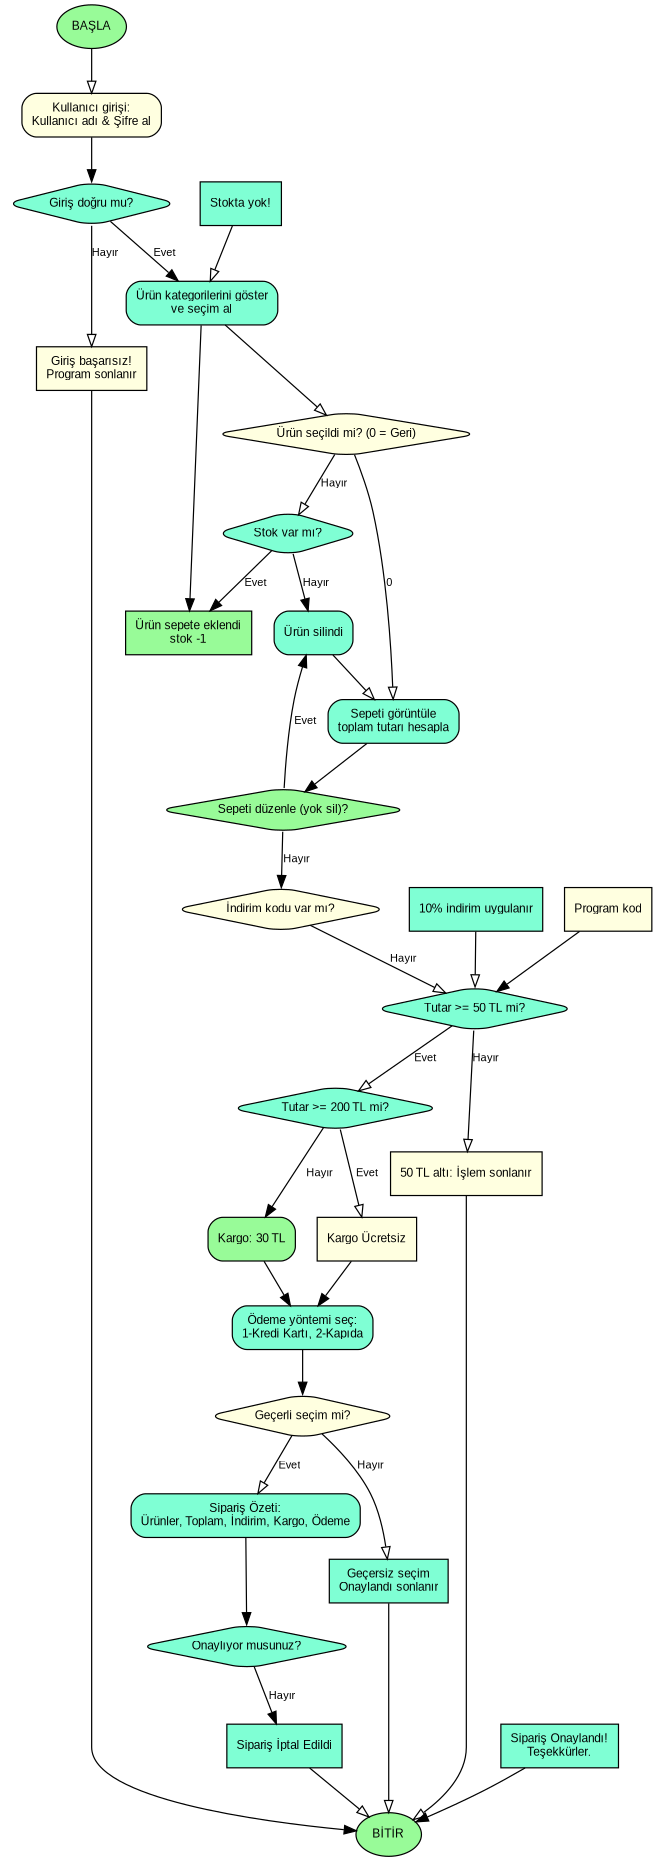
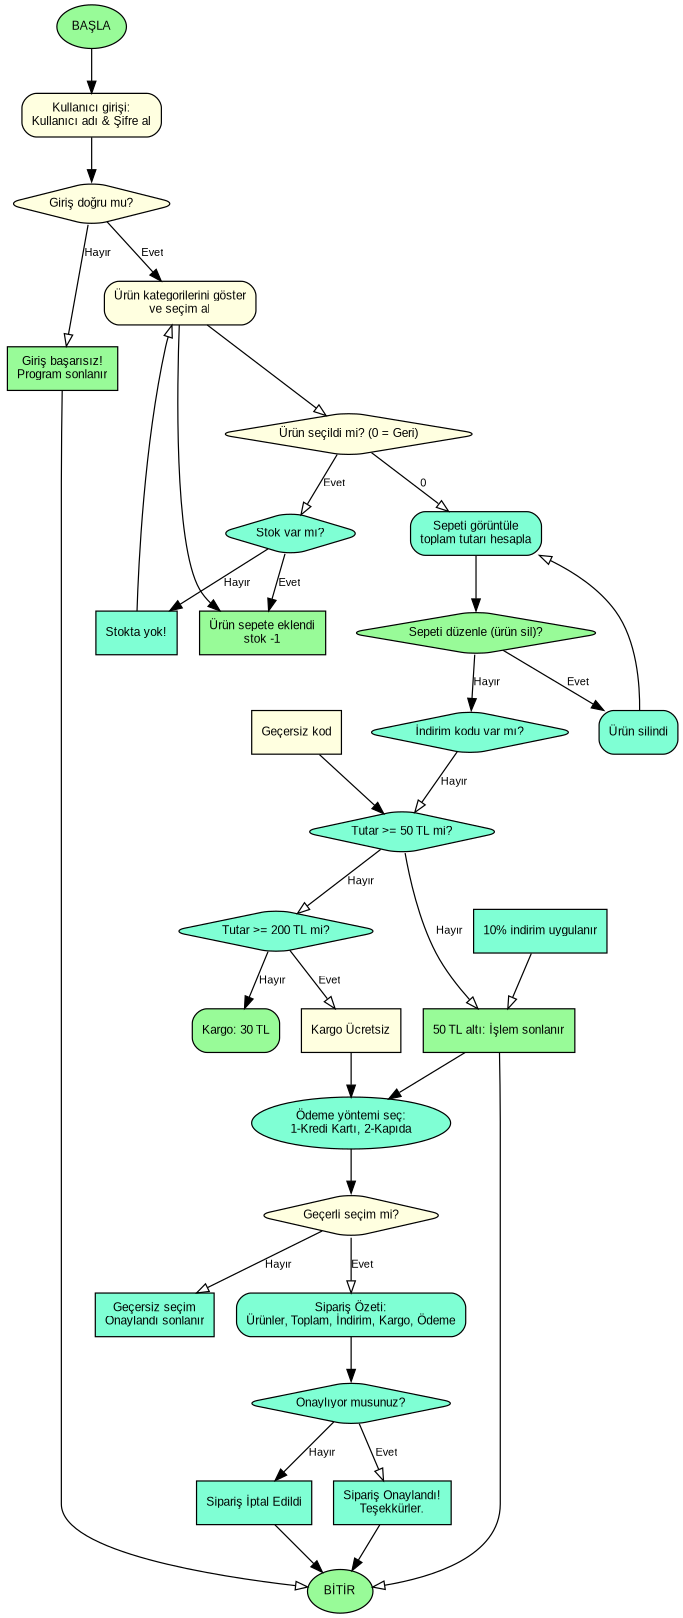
edge "BAŞLA" -> "Kullanıcı girişi: Kullanıcı adı & Şifre al": arrowhead onormal -> normal
node "Giriş doğru mu?": fillcolor aquamarine -> lightyellow
node "Ürün kategorilerini göster ve seçim al": fillcolor aquamarine -> lightyellow
node "Giriş başarısız! Program sonlanır": fillcolor lightyellow -> palegreen
edge "Ürün seçildi mi? (0 = Geri)" -> "Stok var mı?": label "Hayır" -> "Evet"
edge "Stok var mı?" -> "Ürün silindi": now "Stok var mı?" -> "Stokta yok!"
node "Sepeti düzenle (yok sil)?": label "Sepeti düzenle (yok sil)?" -> "Sepeti düzenle (ürün sil)?"
node "İndirim kodu var mı?": fillcolor lightyellow -> aquamarine
node "Program kod": label "Program kod" -> "Geçersiz kod"
edge "10% indirim uygulanır" -> "Tutar >= 50 TL mi?": now "10% indirim uygulanır" -> "50 TL altı: İşlem sonlanır"
edge "Tutar >= 50 TL mi?" -> "Tutar >= 200 TL mi?": label "Evet" -> "Hayır"
node "50 TL altı: İşlem sonlanır": fillcolor lightyellow -> palegreen
edge "Giriş başarısız! Program sonlanır" -> "BİTİR": arrowhead normal -> onormal
edge "Kargo: 30 TL" -> "Ödeme yöntemi seç: 1-Kredi Kartı, 2-Kapıda": now "50 TL altı: İşlem sonlanır" -> "Ödeme yöntemi seç: 1-Kredi Kartı, 2-Kapıda"
node "Ödeme yöntemi seç: 1-Kredi Kartı, 2-Kapıda": shape box -> ellipse
edge "Onaylıyor musunuz?" -> "Sipariş Onaylandı! Teşekkürler.": added, label "Evet"
edge "Geçersiz seçim Onaylandı sonlanır" -> "BİTİR": removed
edge "Sipariş İptal Edildi" -> "BİTİR": arrowhead onormal -> normal
